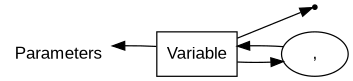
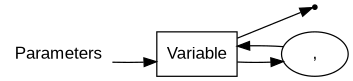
edge "Variable" -> "Parameters": reversed
